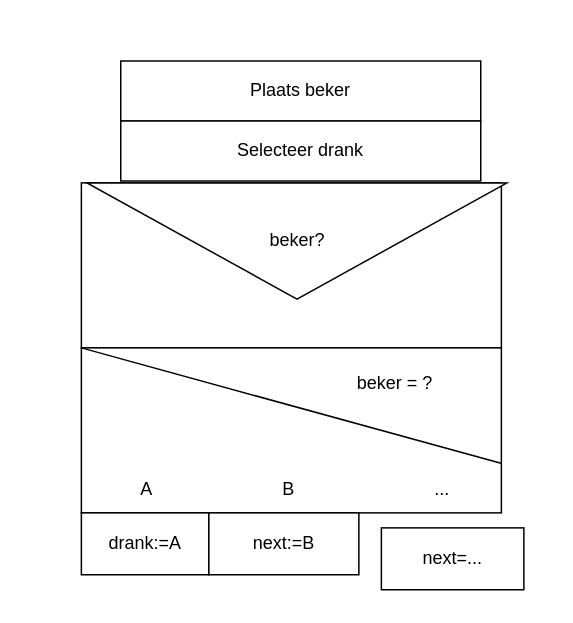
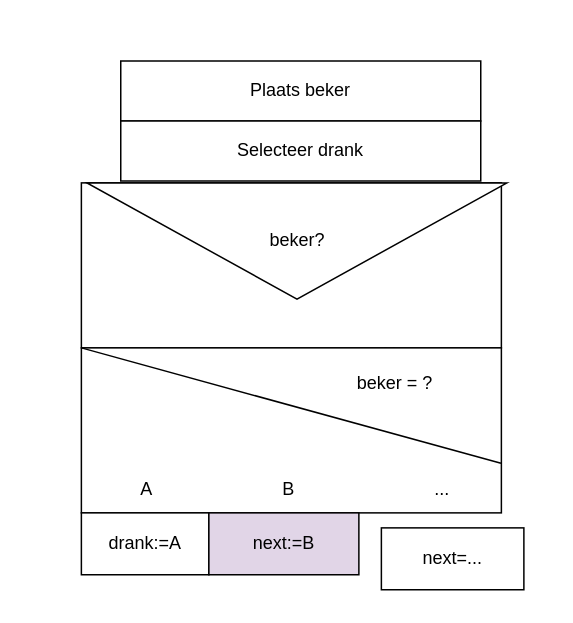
node "next:=B": fillcolor #ffffff -> #e1d5e7
